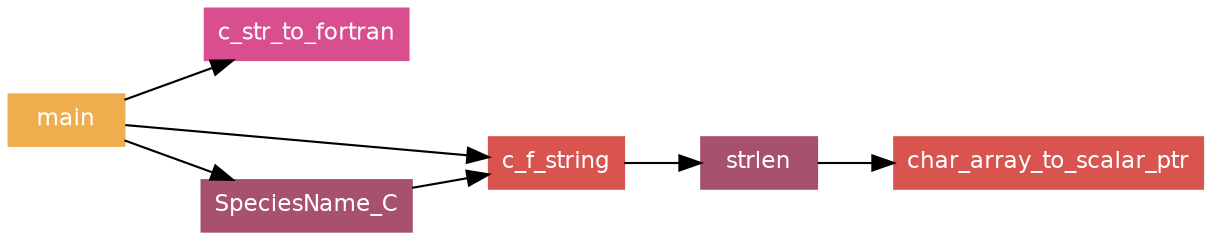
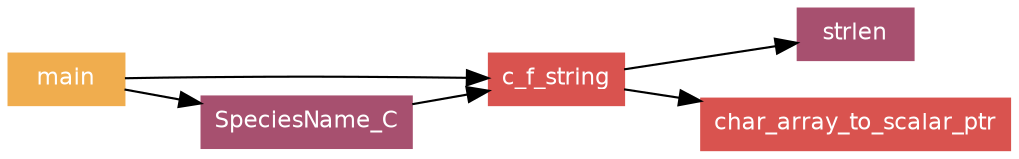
node "c_str_to_fortran": removed
edge "strlen" -> "char_array_to_scalar_ptr": now "c_f_string" -> "char_array_to_scalar_ptr"
